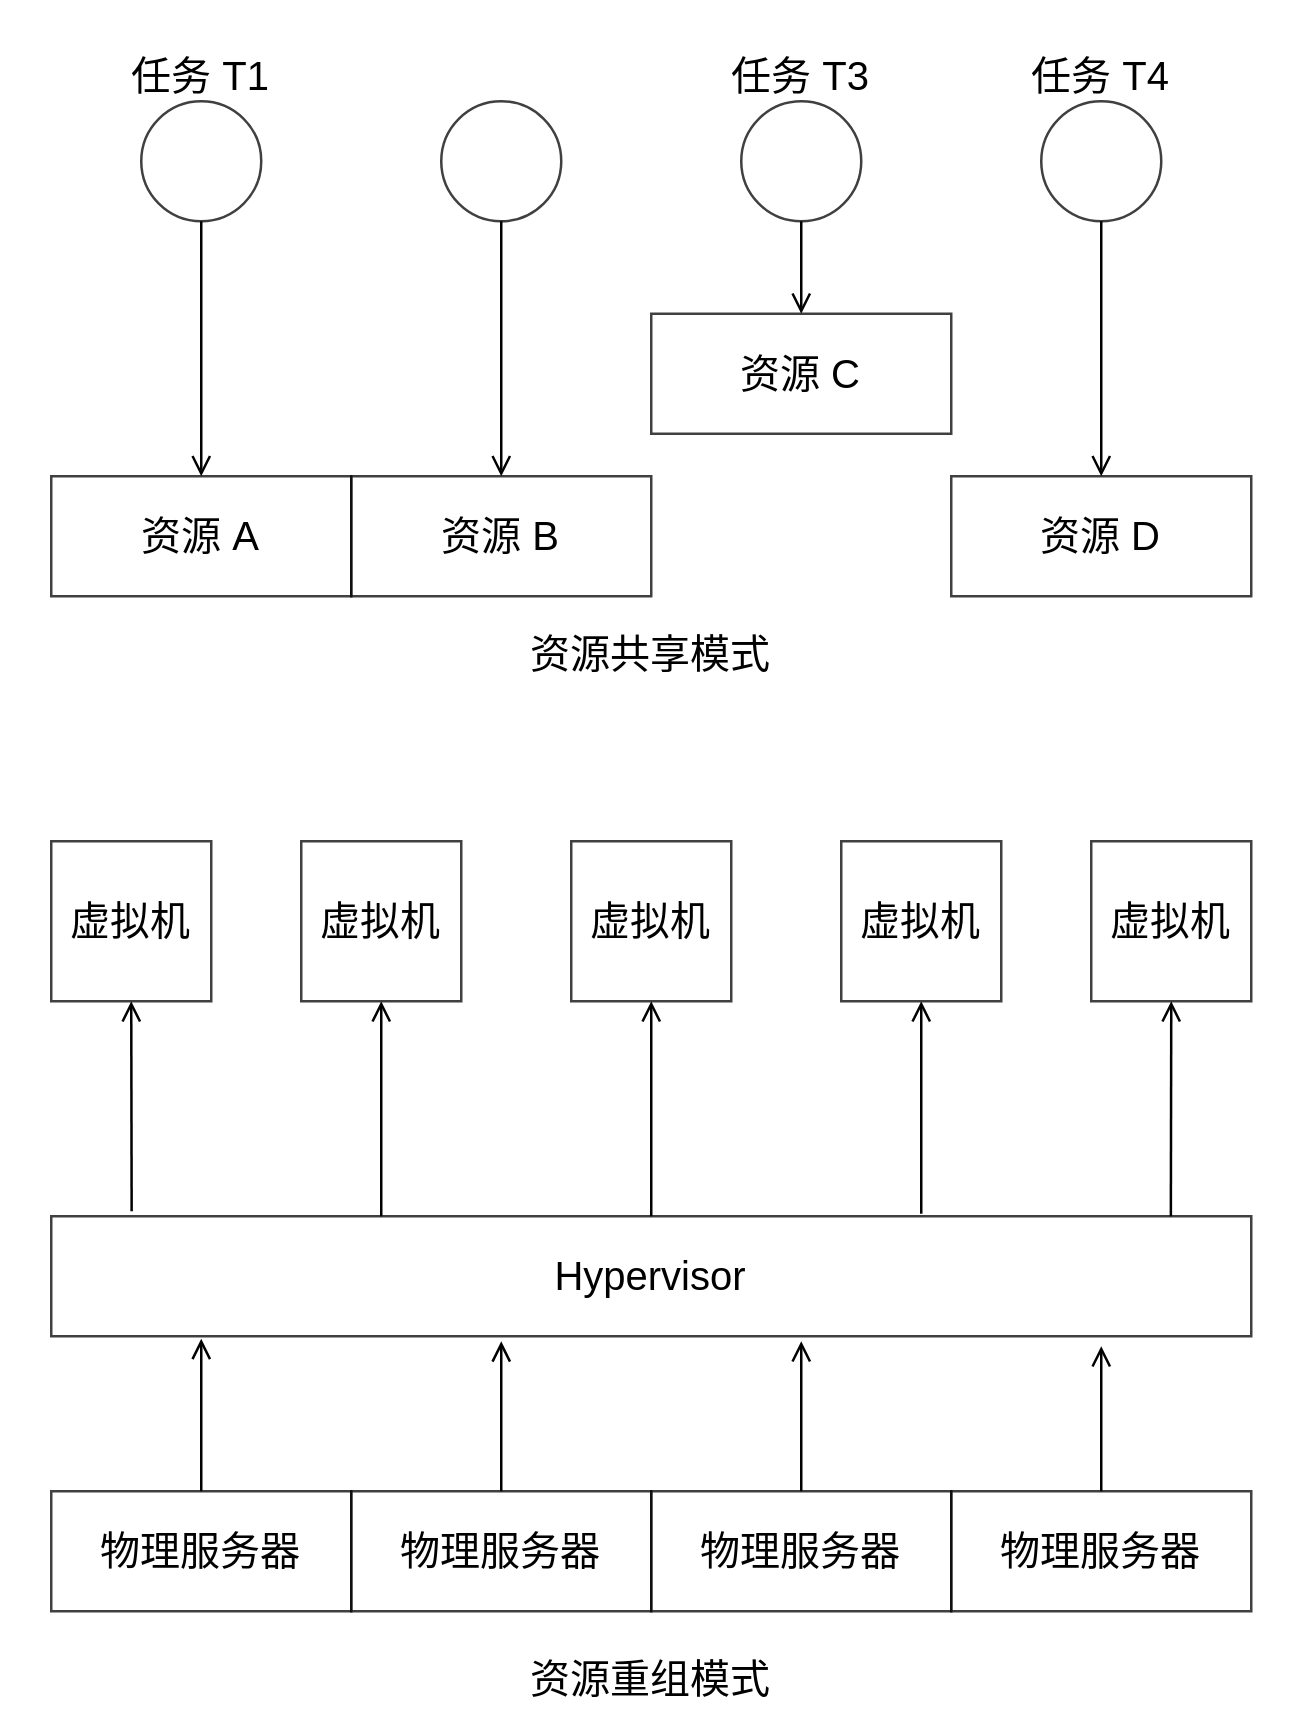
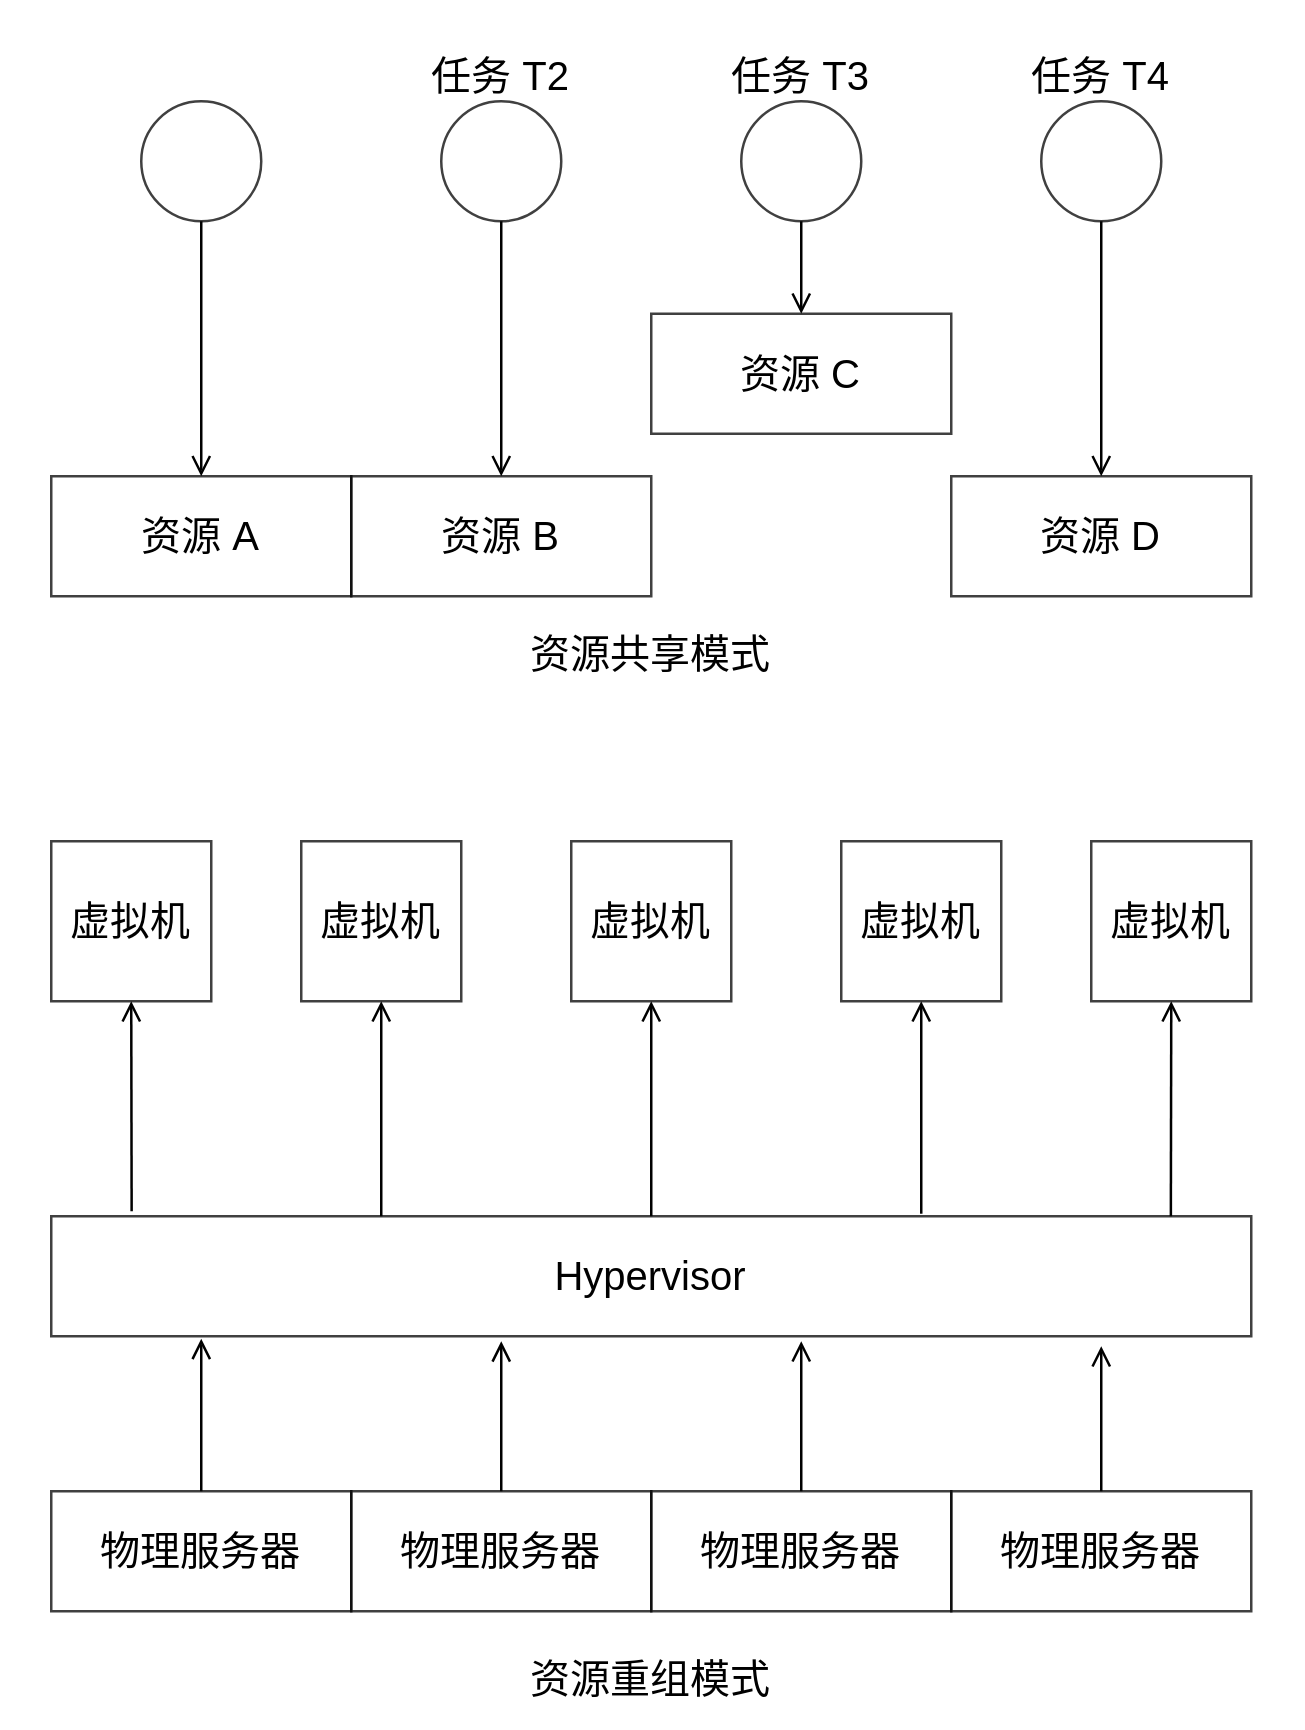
node "任务 T1": removed
node "任务 T2": added
